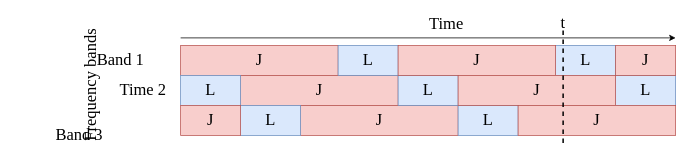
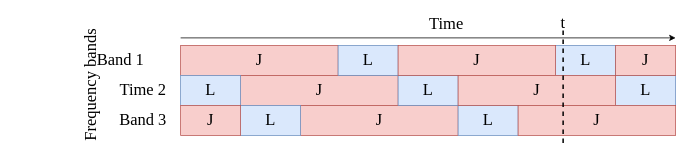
node "Band 3": moved (79, 135) -> (143, 120)
